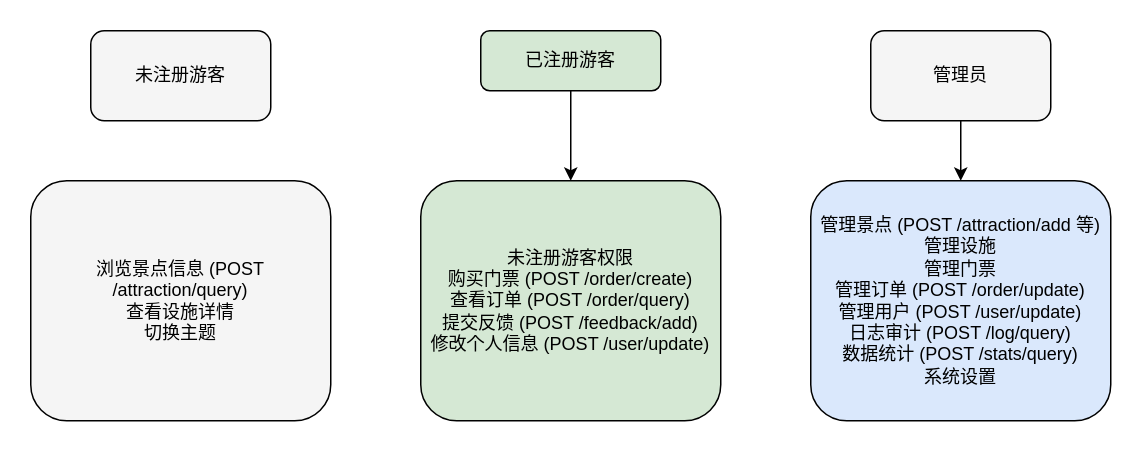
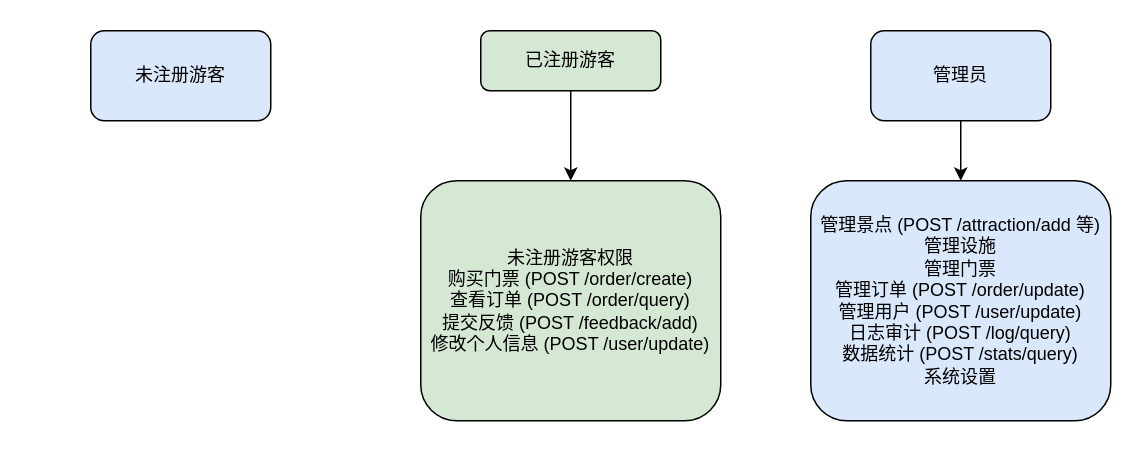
node "未注册游客": fillcolor #f5f5f5 -> #dae8fc
node "管理员": fillcolor #f5f5f5 -> #dae8fc
node "浏览景点信息 (POST /attraction/query) 查看设施详情 切换主题": removed
